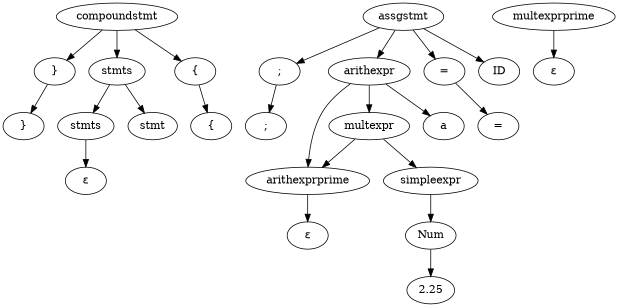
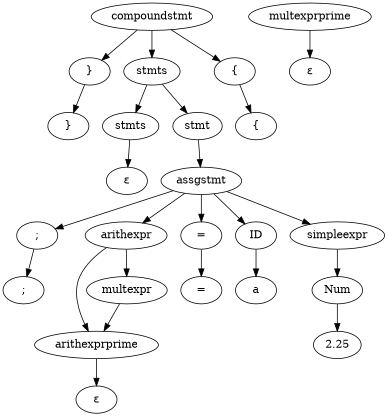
edge "arithexpr" -> "a": now "ID" -> "a"
edge "stmt" -> "assgstmt": added
edge "multexpr" -> "simpleexpr": now "assgstmt" -> "simpleexpr"
